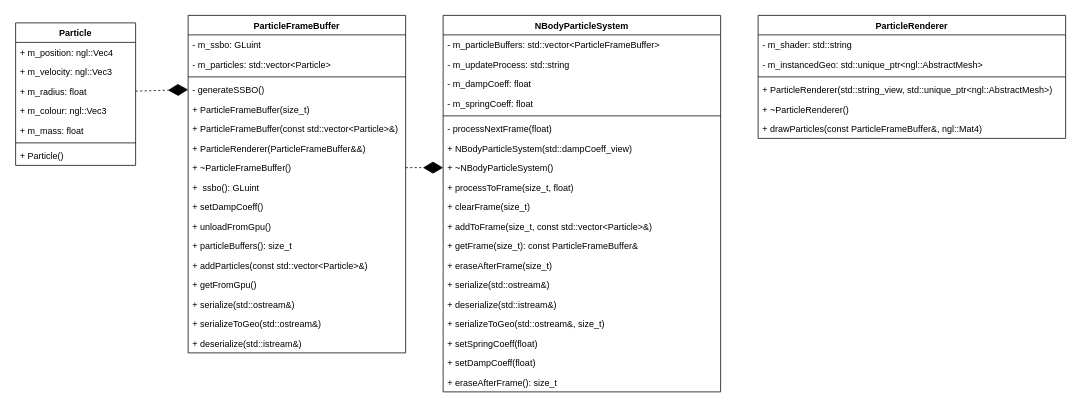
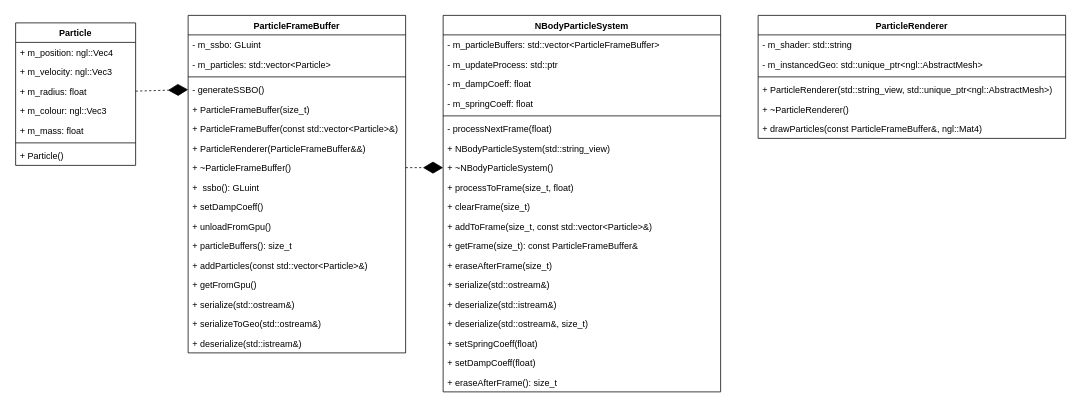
node "- m_updateProcess: std::string": label "- m_updateProcess: std::string" -> "- m_updateProcess: std::ptr"
node "+ NBodyParticleSystem(std::dampCoeff_view)": label "+ NBodyParticleSystem(std::dampCoeff_view)" -> "+ NBodyParticleSystem(std::string_view)"
node "+ serializeToGeo(std::ostream&, size_t)": label "+ serializeToGeo(std::ostream&, size_t)" -> "+ deserialize(std::ostream&, size_t)"
